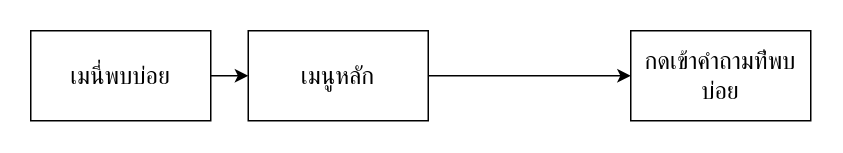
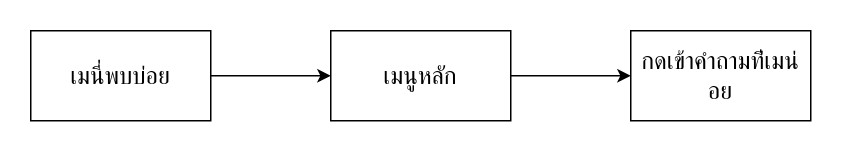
node "เมนูหลัก": moved (338, 76) -> (421, 76)
node "กดเข้าคำถามท่ีพบบ่อย": label "กดเข้าคำถามท่ีพบบ่อย" -> "กดเข้าคำถามท่ีเมน่อย"
